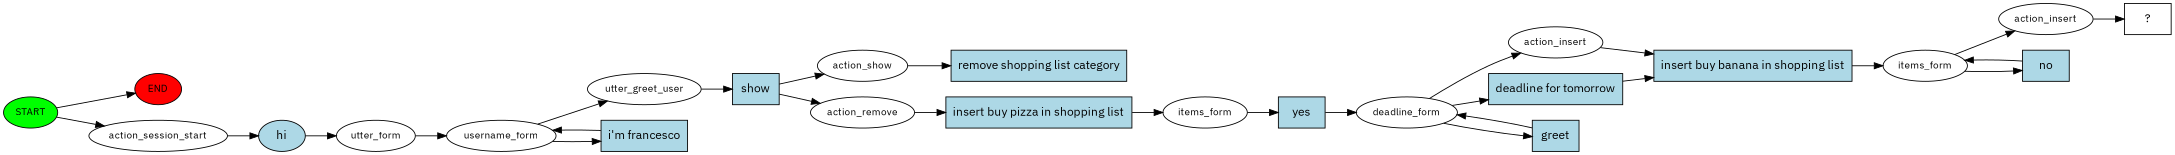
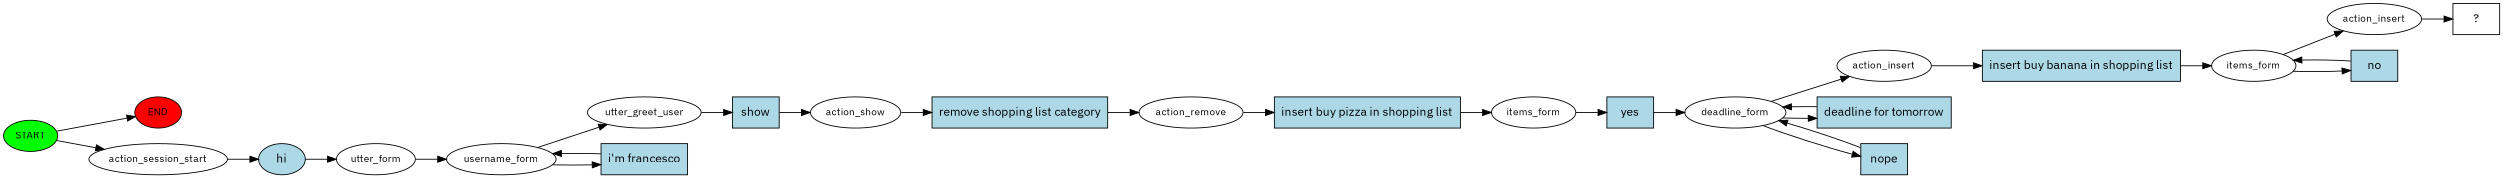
edge "deadline for tomorrow" -> "insert buy banana in shopping list": now "deadline for tomorrow" -> "deadline_form"
edge "show" -> "action_remove": now "remove shopping list category" -> "action_remove"
node "greet": label "greet" -> "nope"
